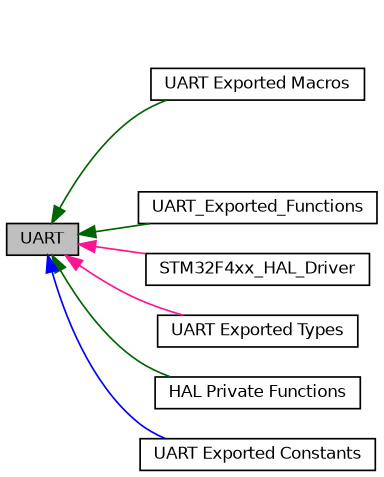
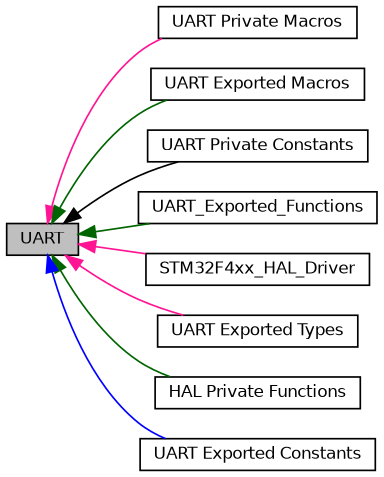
node "UART Private Macros": added
node "UART Private Constants": added
